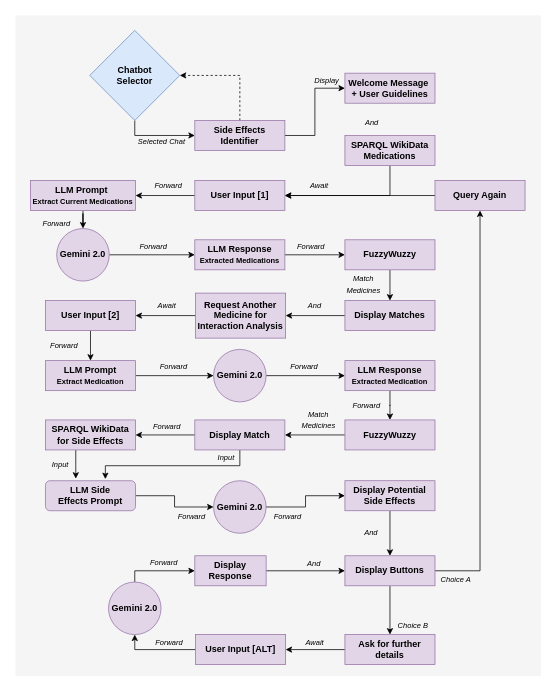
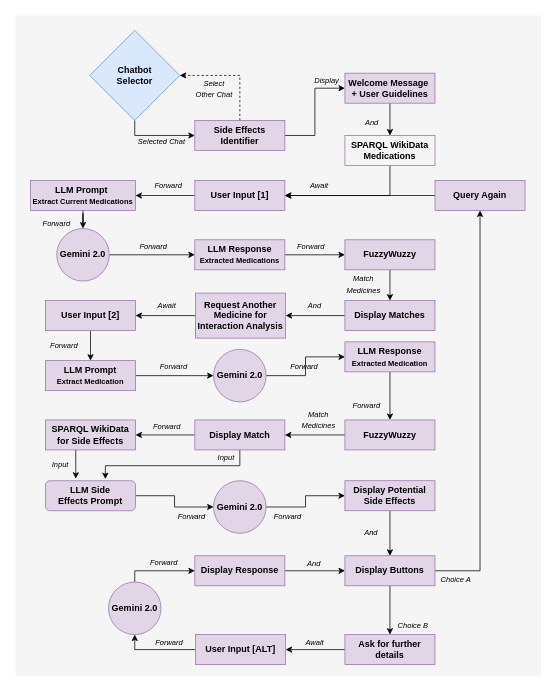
node "Select Other Chat": added
edge "Welcome Message + User Guidelines" -> "SPARQL WikiData Medications": added
node "SPARQL WikiData Medications": fillcolor #e1d5e7 -> #f5f5f5
node "LLM Response Extracted Medication": moved (390, 375) -> (390, 357)
node "Display Response": size 71x30 -> 90x30
